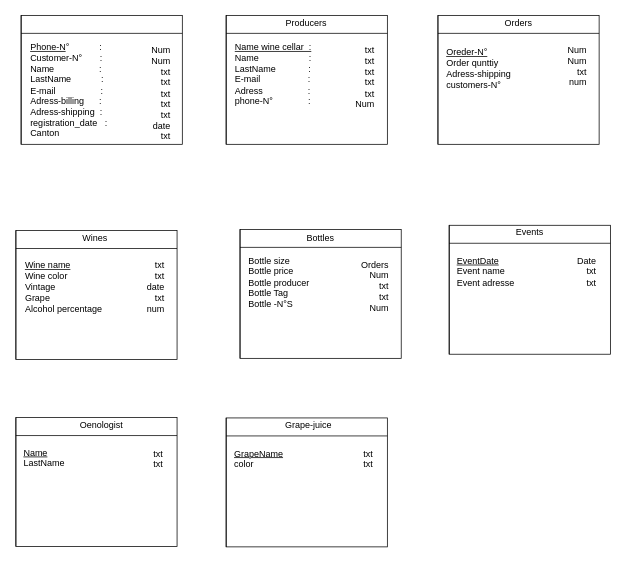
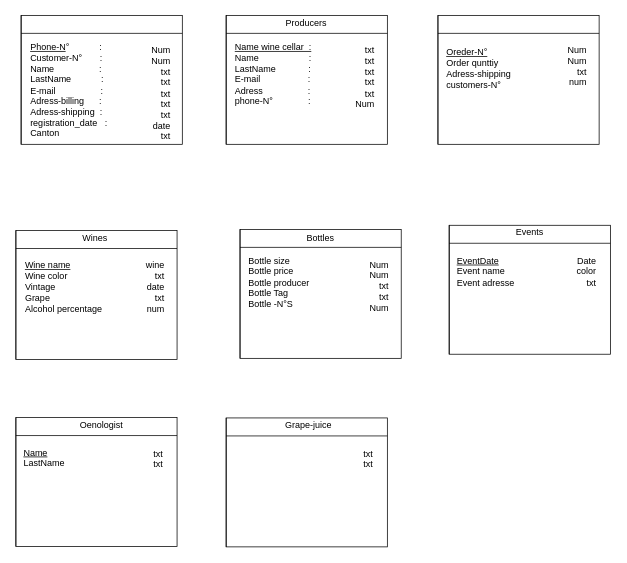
node "Orders": removed
node "Date txt txt": label "Date txt txt" -> "Date color txt"
node "Orders Num txt txt Num": label "Orders Num txt txt Num" -> "Num Num txt txt Num"
node "txt txt date txt num": label "txt txt date txt num" -> "wine txt date txt num"
node "GrapeName color": removed
